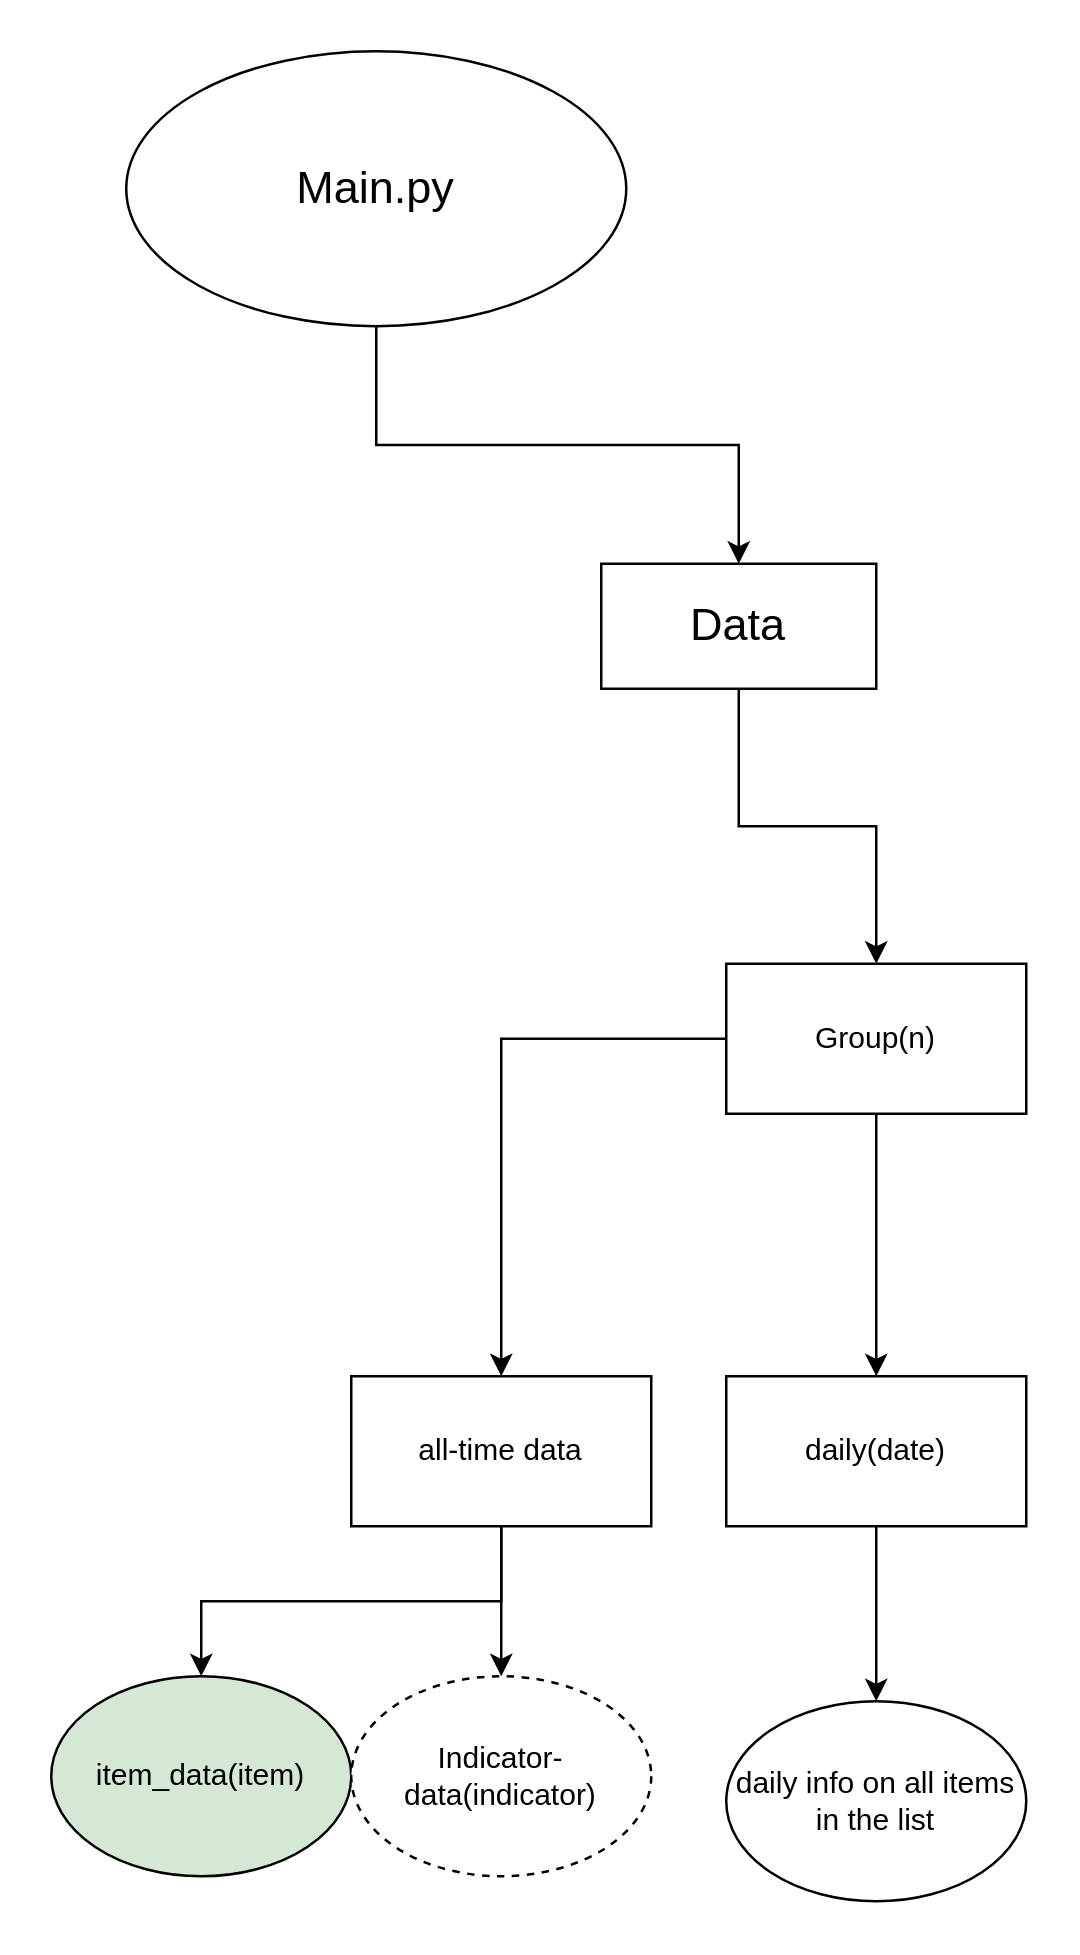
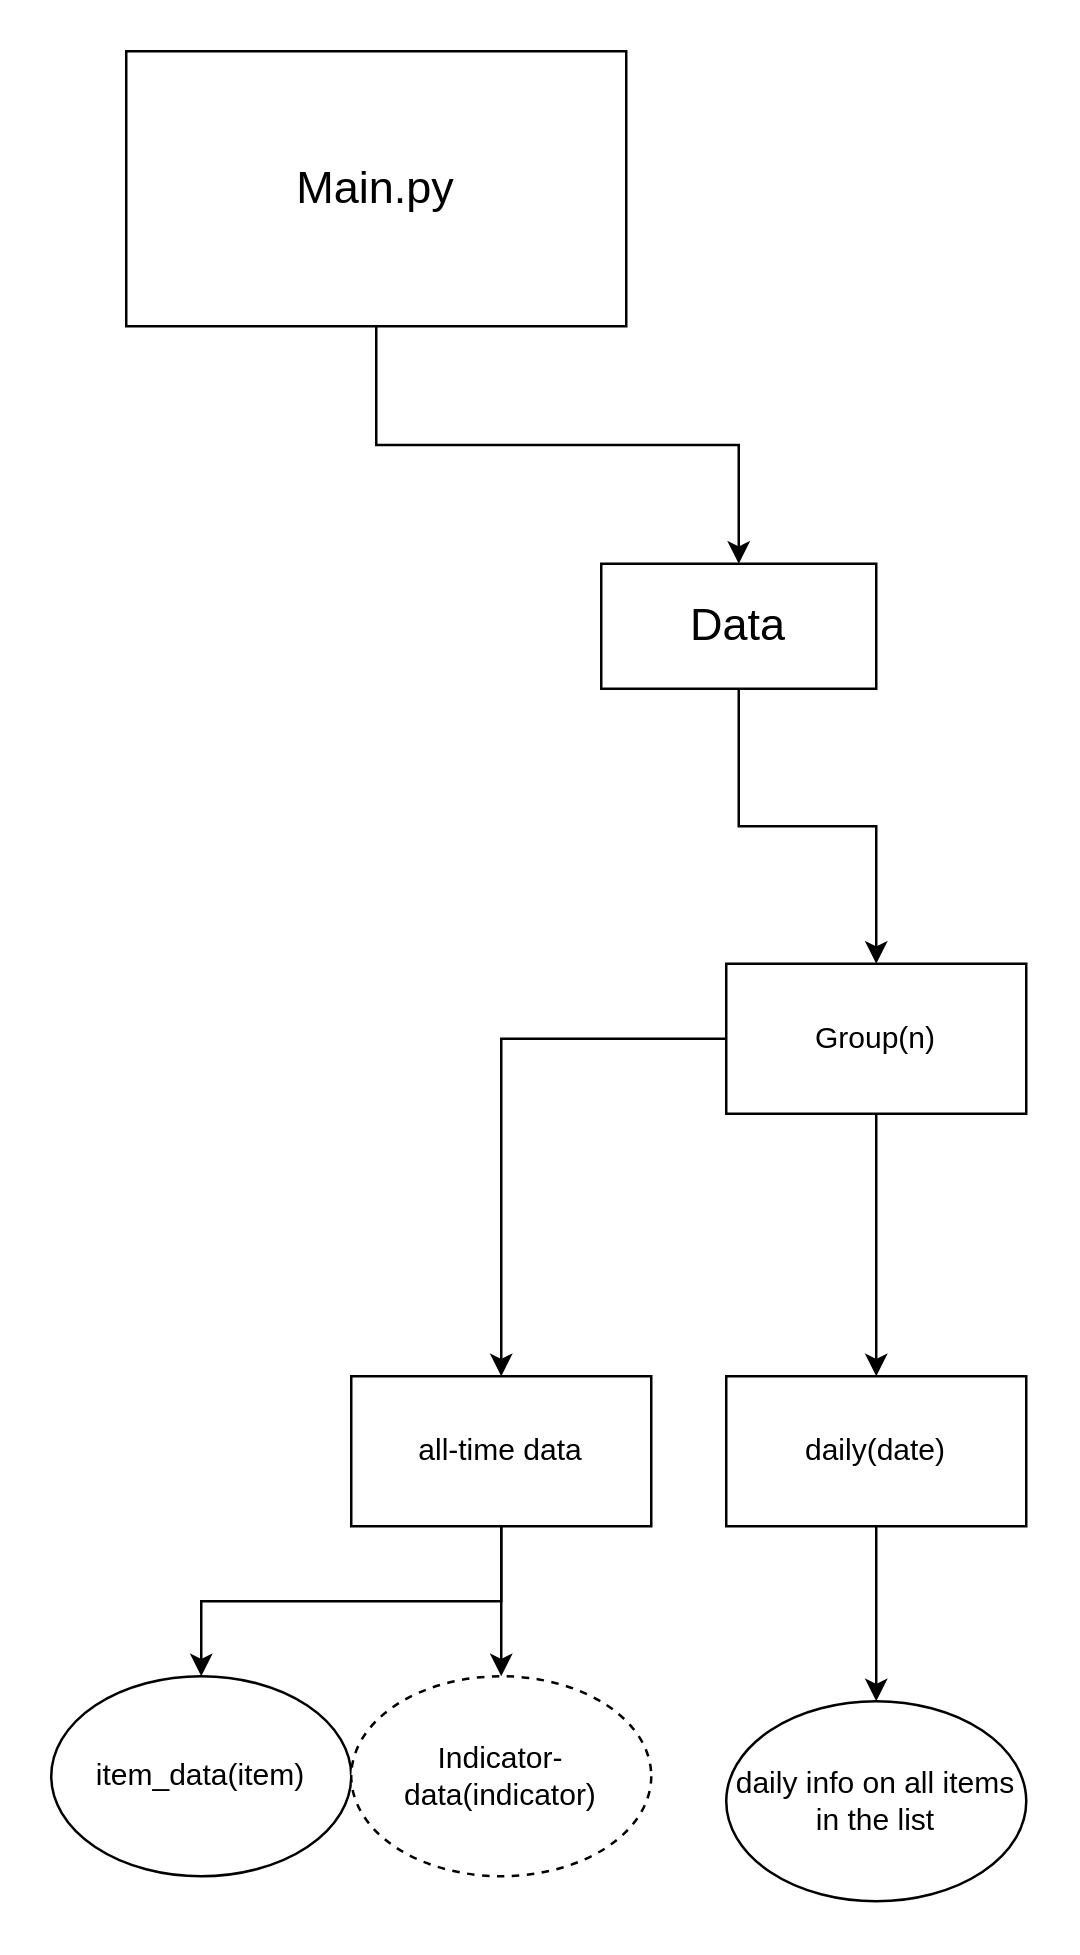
node "Main.py": shape ellipse -> rectangle
node "item_data(item)": fillcolor #d5e8d4 -> #ffffff
